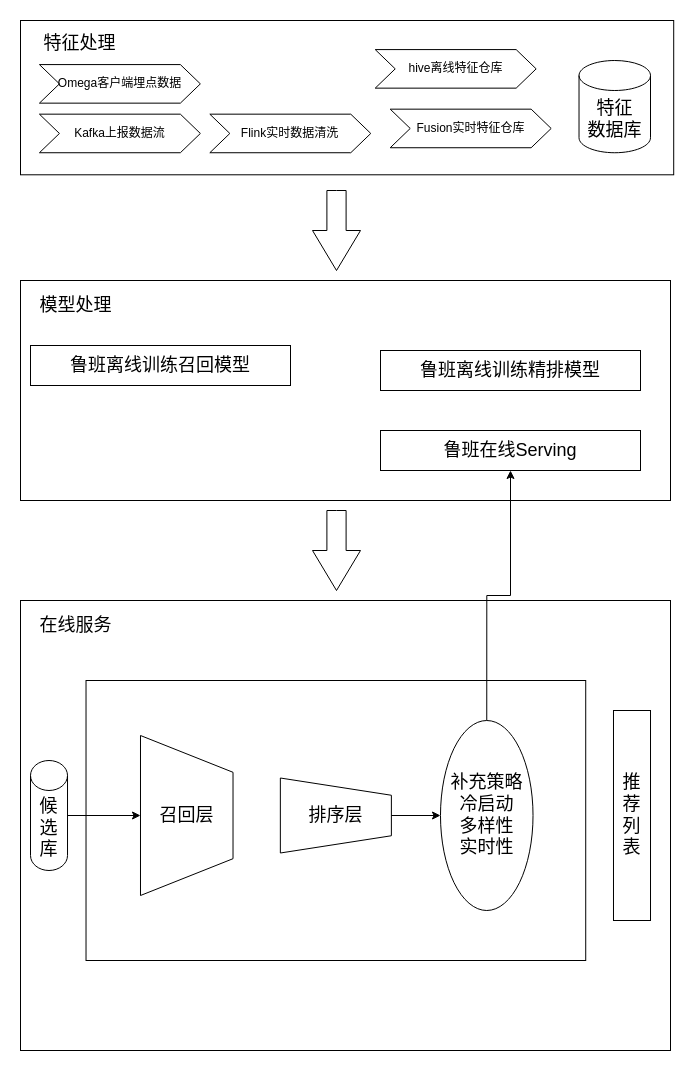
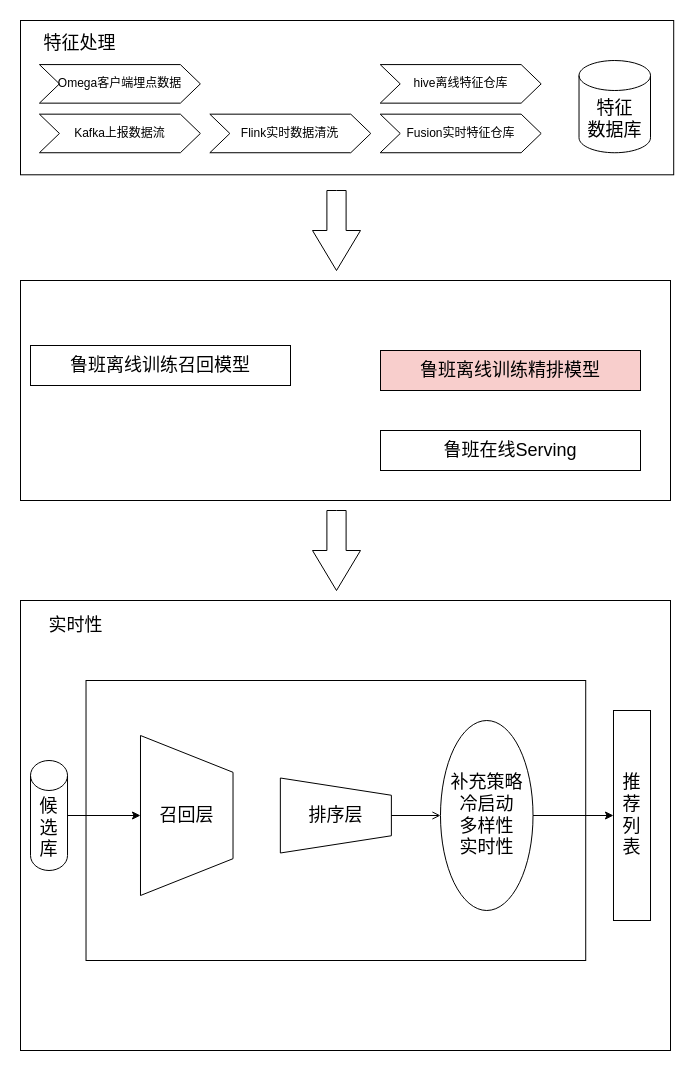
node "hive离线特征仓库": moved (456, 69) -> (461, 84)
node "Fusion实时特征仓库": moved (471, 128) -> (461, 133)
node "模型处理": removed
node "鲁班离线训练精排模型": fillcolor #ffffff -> #f8cecc
edge "补充策略 冷启动 多样性 实时性" -> "鲁班在线Serving": now "补充策略 冷启动 多样性 实时性" -> "推 荐 列 表"
node "在线服务": label "在线服务" -> "实时性"
edge "排序层" -> "补充策略 冷启动 多样性 实时性": arrowhead classic -> open
